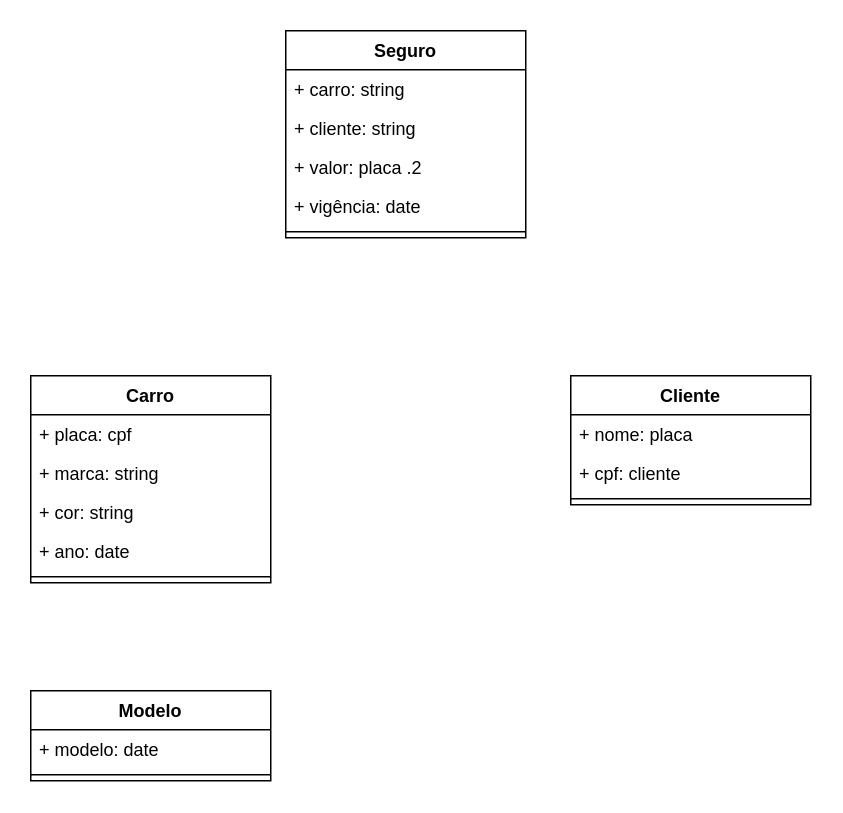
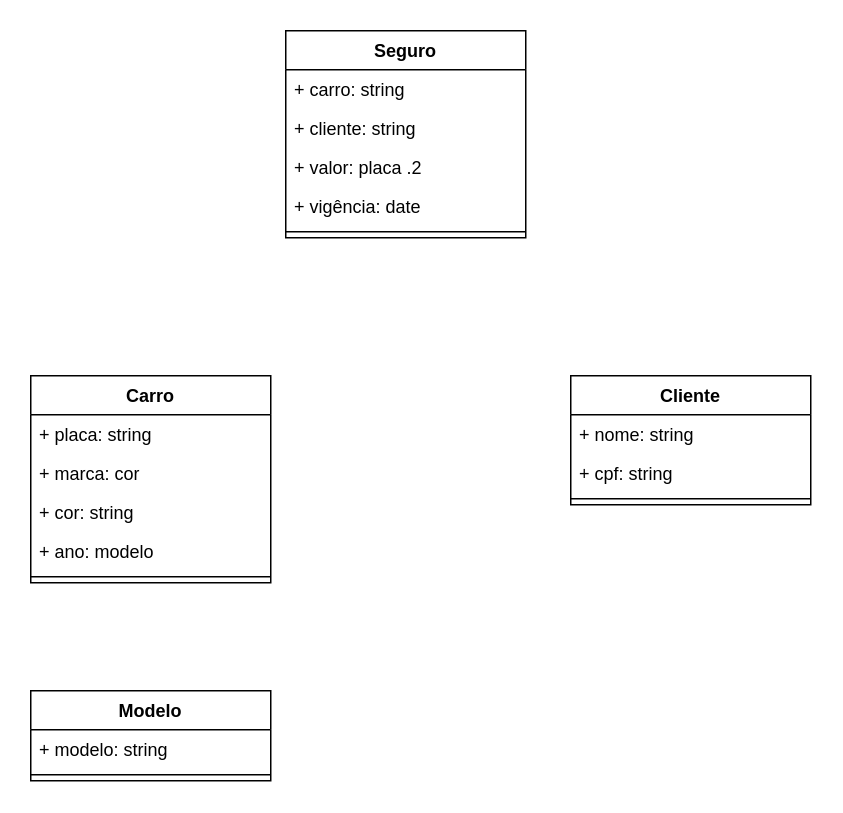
node "+ placa: cpf": label "+ placa: cpf" -> "+ placa: string"
node "+ nome: placa": label "+ nome: placa" -> "+ nome: string"
node "+ marca: string": label "+ marca: string" -> "+ marca: cor"
node "+ cpf: cliente": label "+ cpf: cliente" -> "+ cpf: string"
node "+ ano: date": label "+ ano: date" -> "+ ano: modelo"
node "+ modelo: date": label "+ modelo: date" -> "+ modelo: string"
